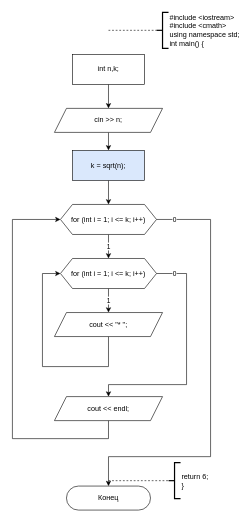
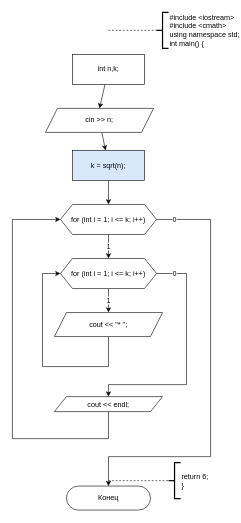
node "cin >> n;": moved (108, 120) -> (99, 120)
node "cout << endl;": size 108x24 -> 108x15
